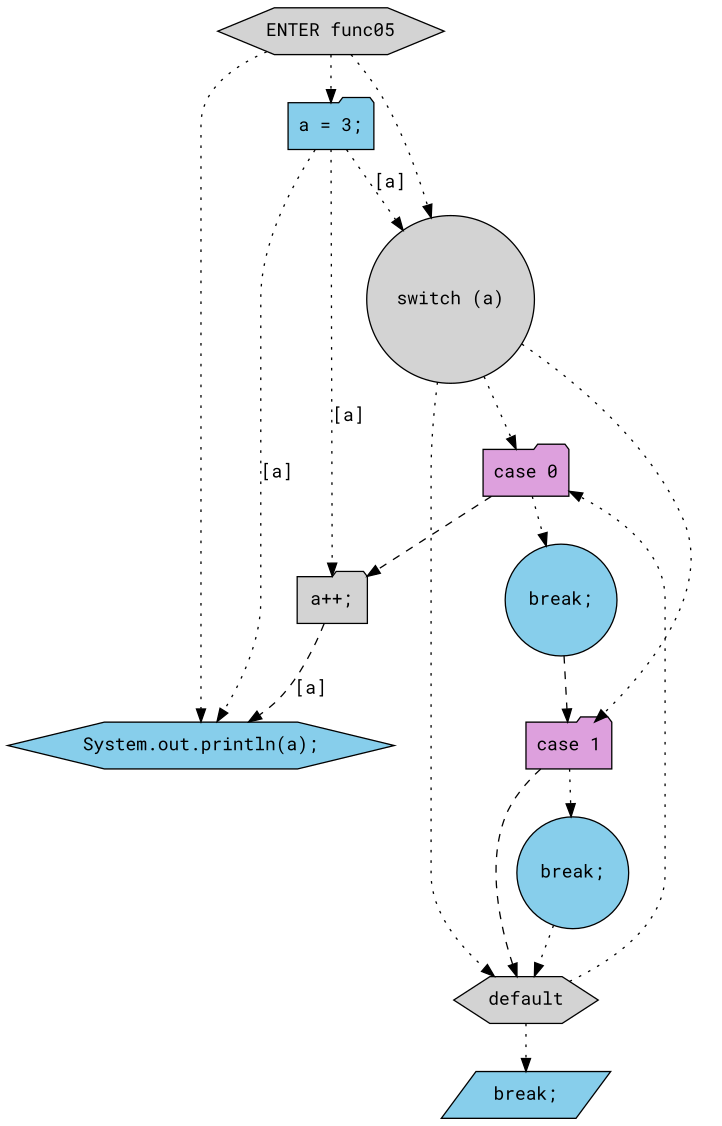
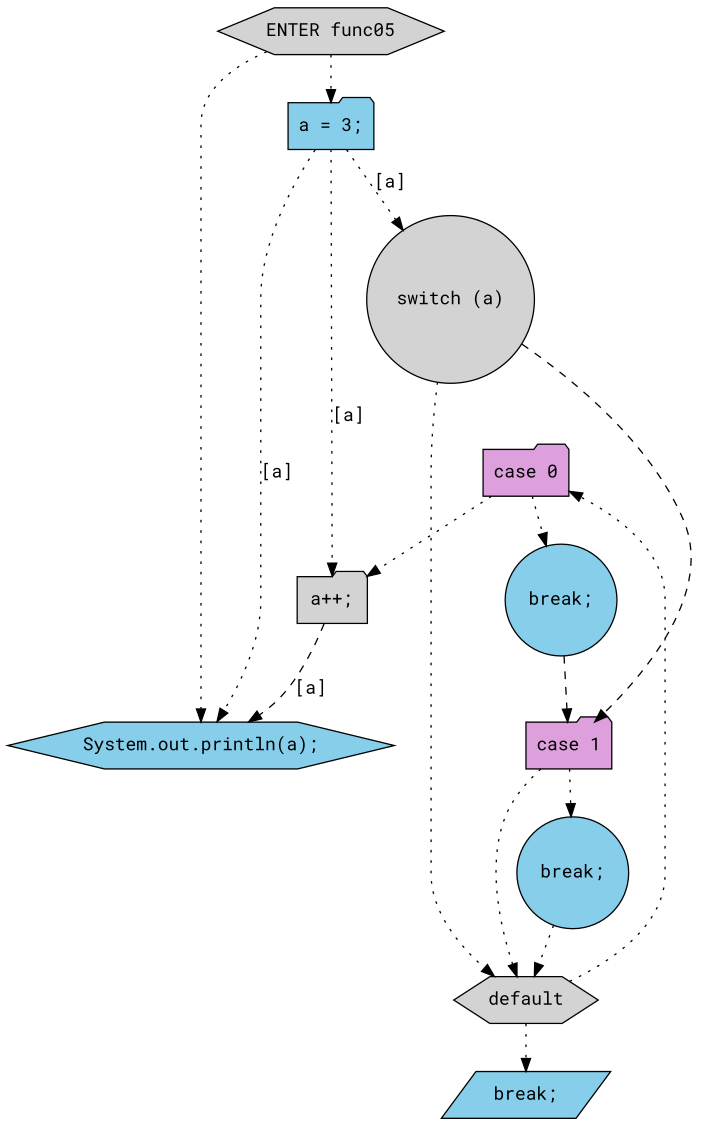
edge "ENTER func05" -> "switch (a)": removed
edge "switch (a)" -> "case 0": removed
edge "switch (a)" -> "case 1": style dotted -> dashed
edge "case 0" -> "a++;": style dashed -> dotted
edge "case 1" -> "default": style dashed -> dotted
